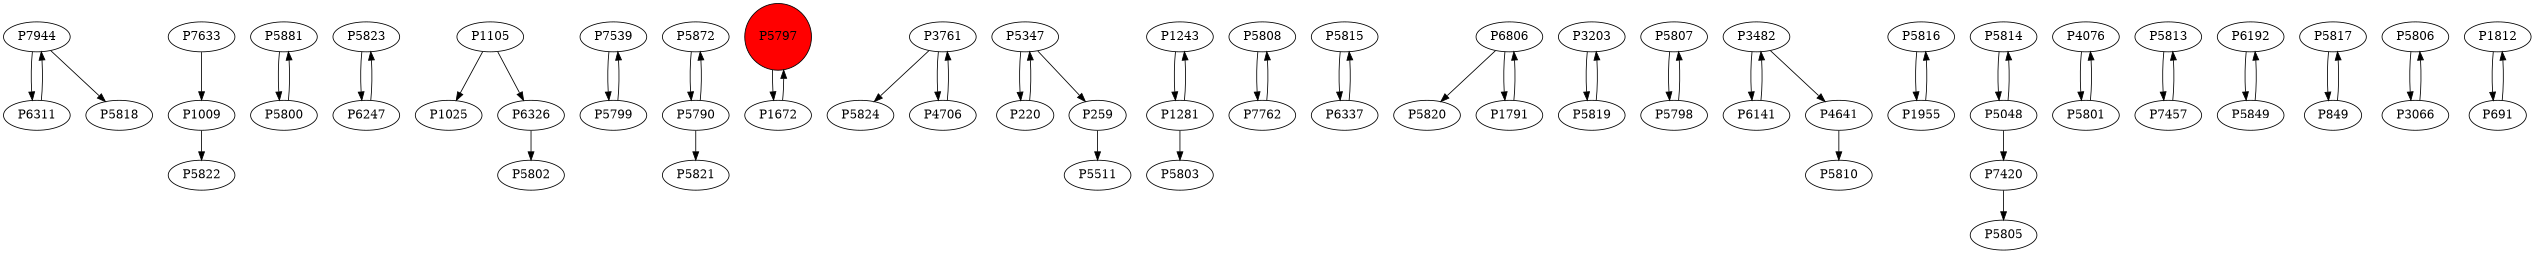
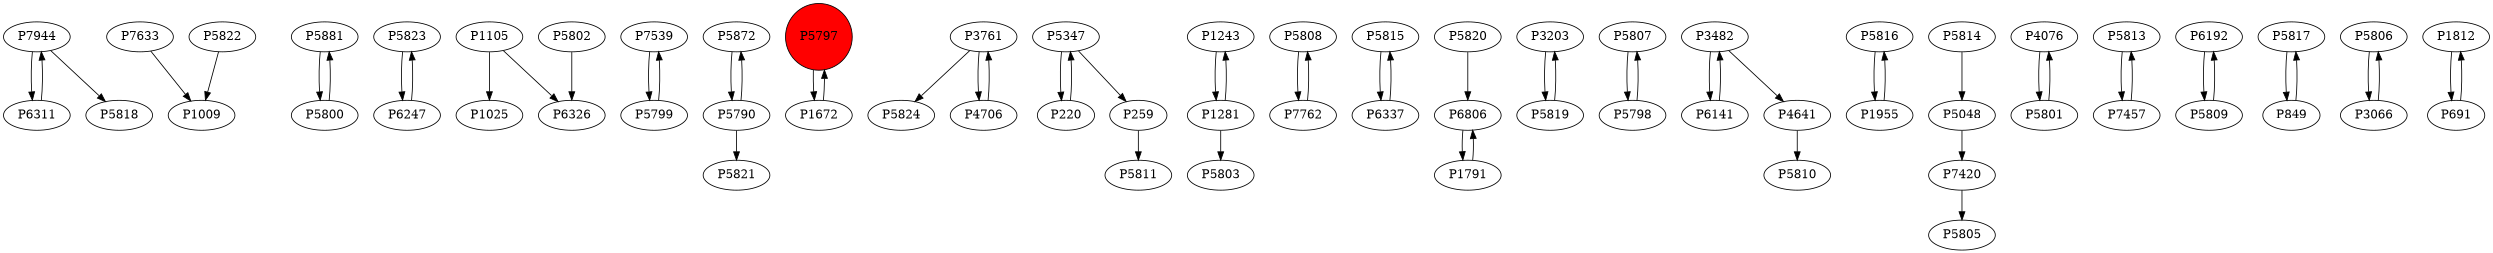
edge "P6806" -> "P5820": reversed
edge "P5048" -> "P5814": removed
node "P5849": label "P5849" -> "P5809"
edge "P1009" -> "P5822": reversed
edge "P6326" -> "P5802": reversed
node "P5511": label "P5511" -> "P5811"
